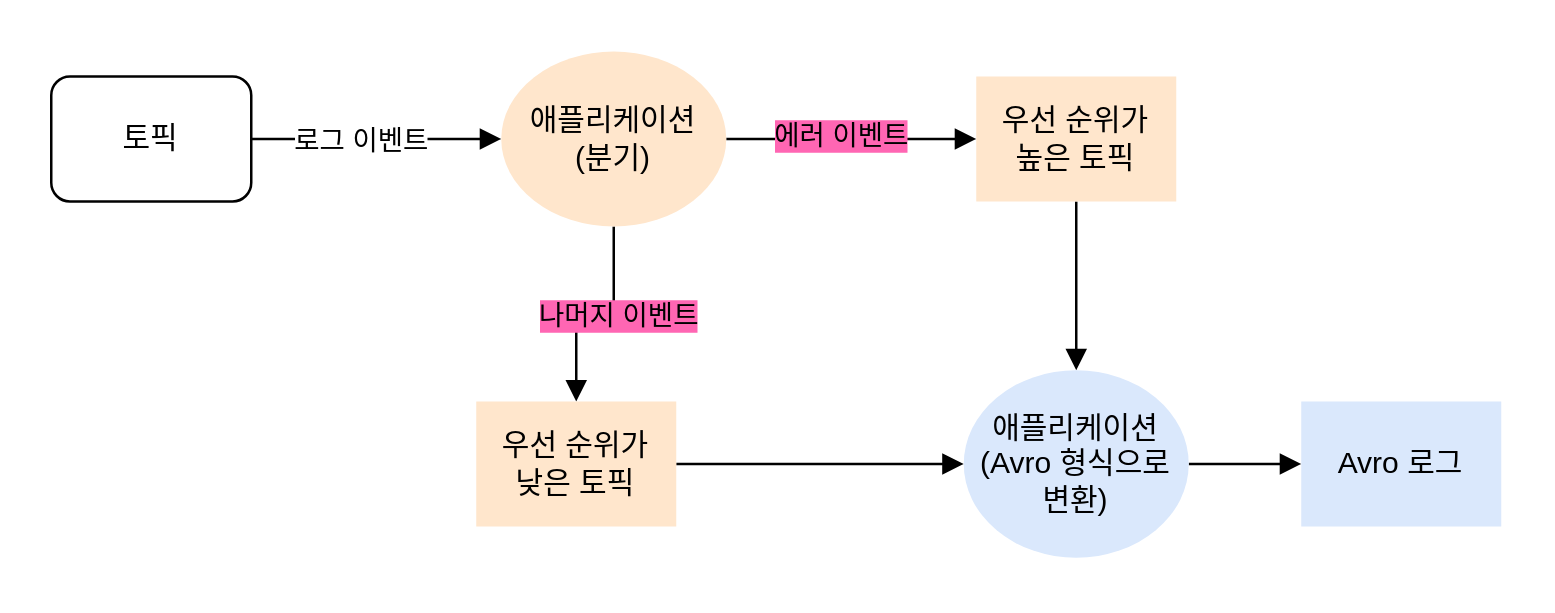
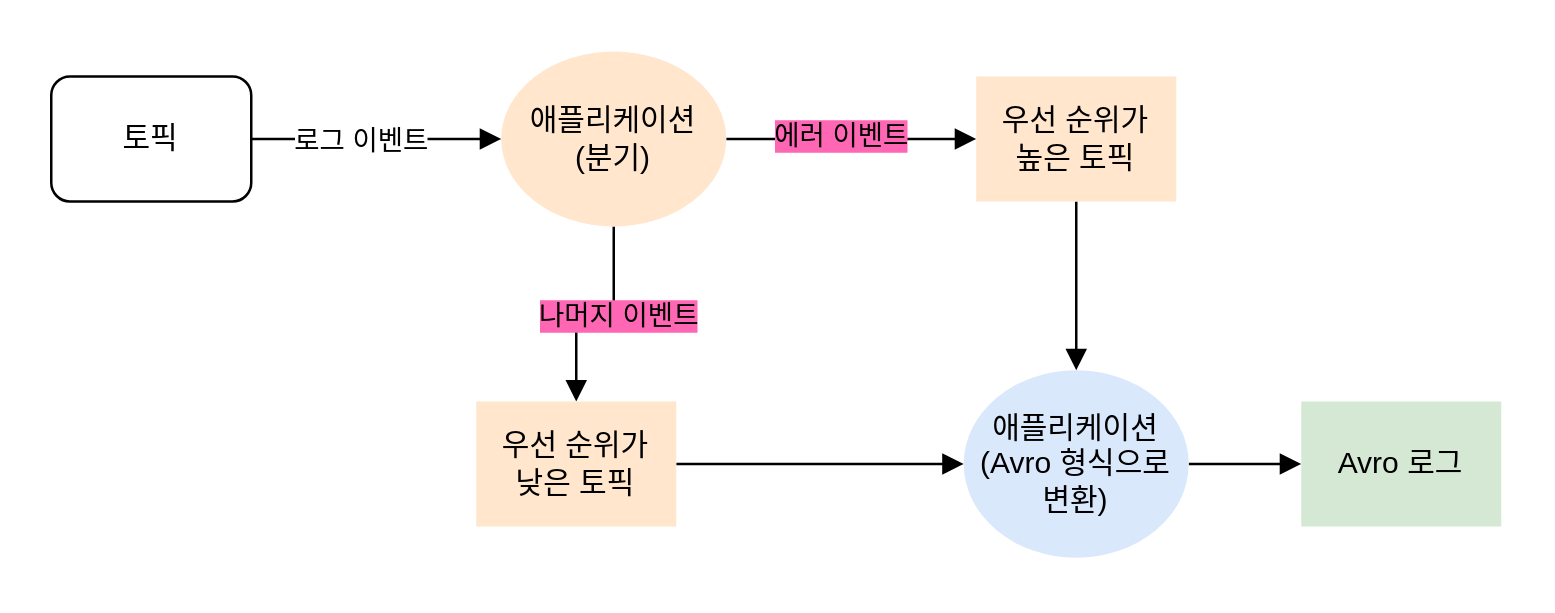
node "Avro 로그": fillcolor #dae8fc -> #d5e8d4
